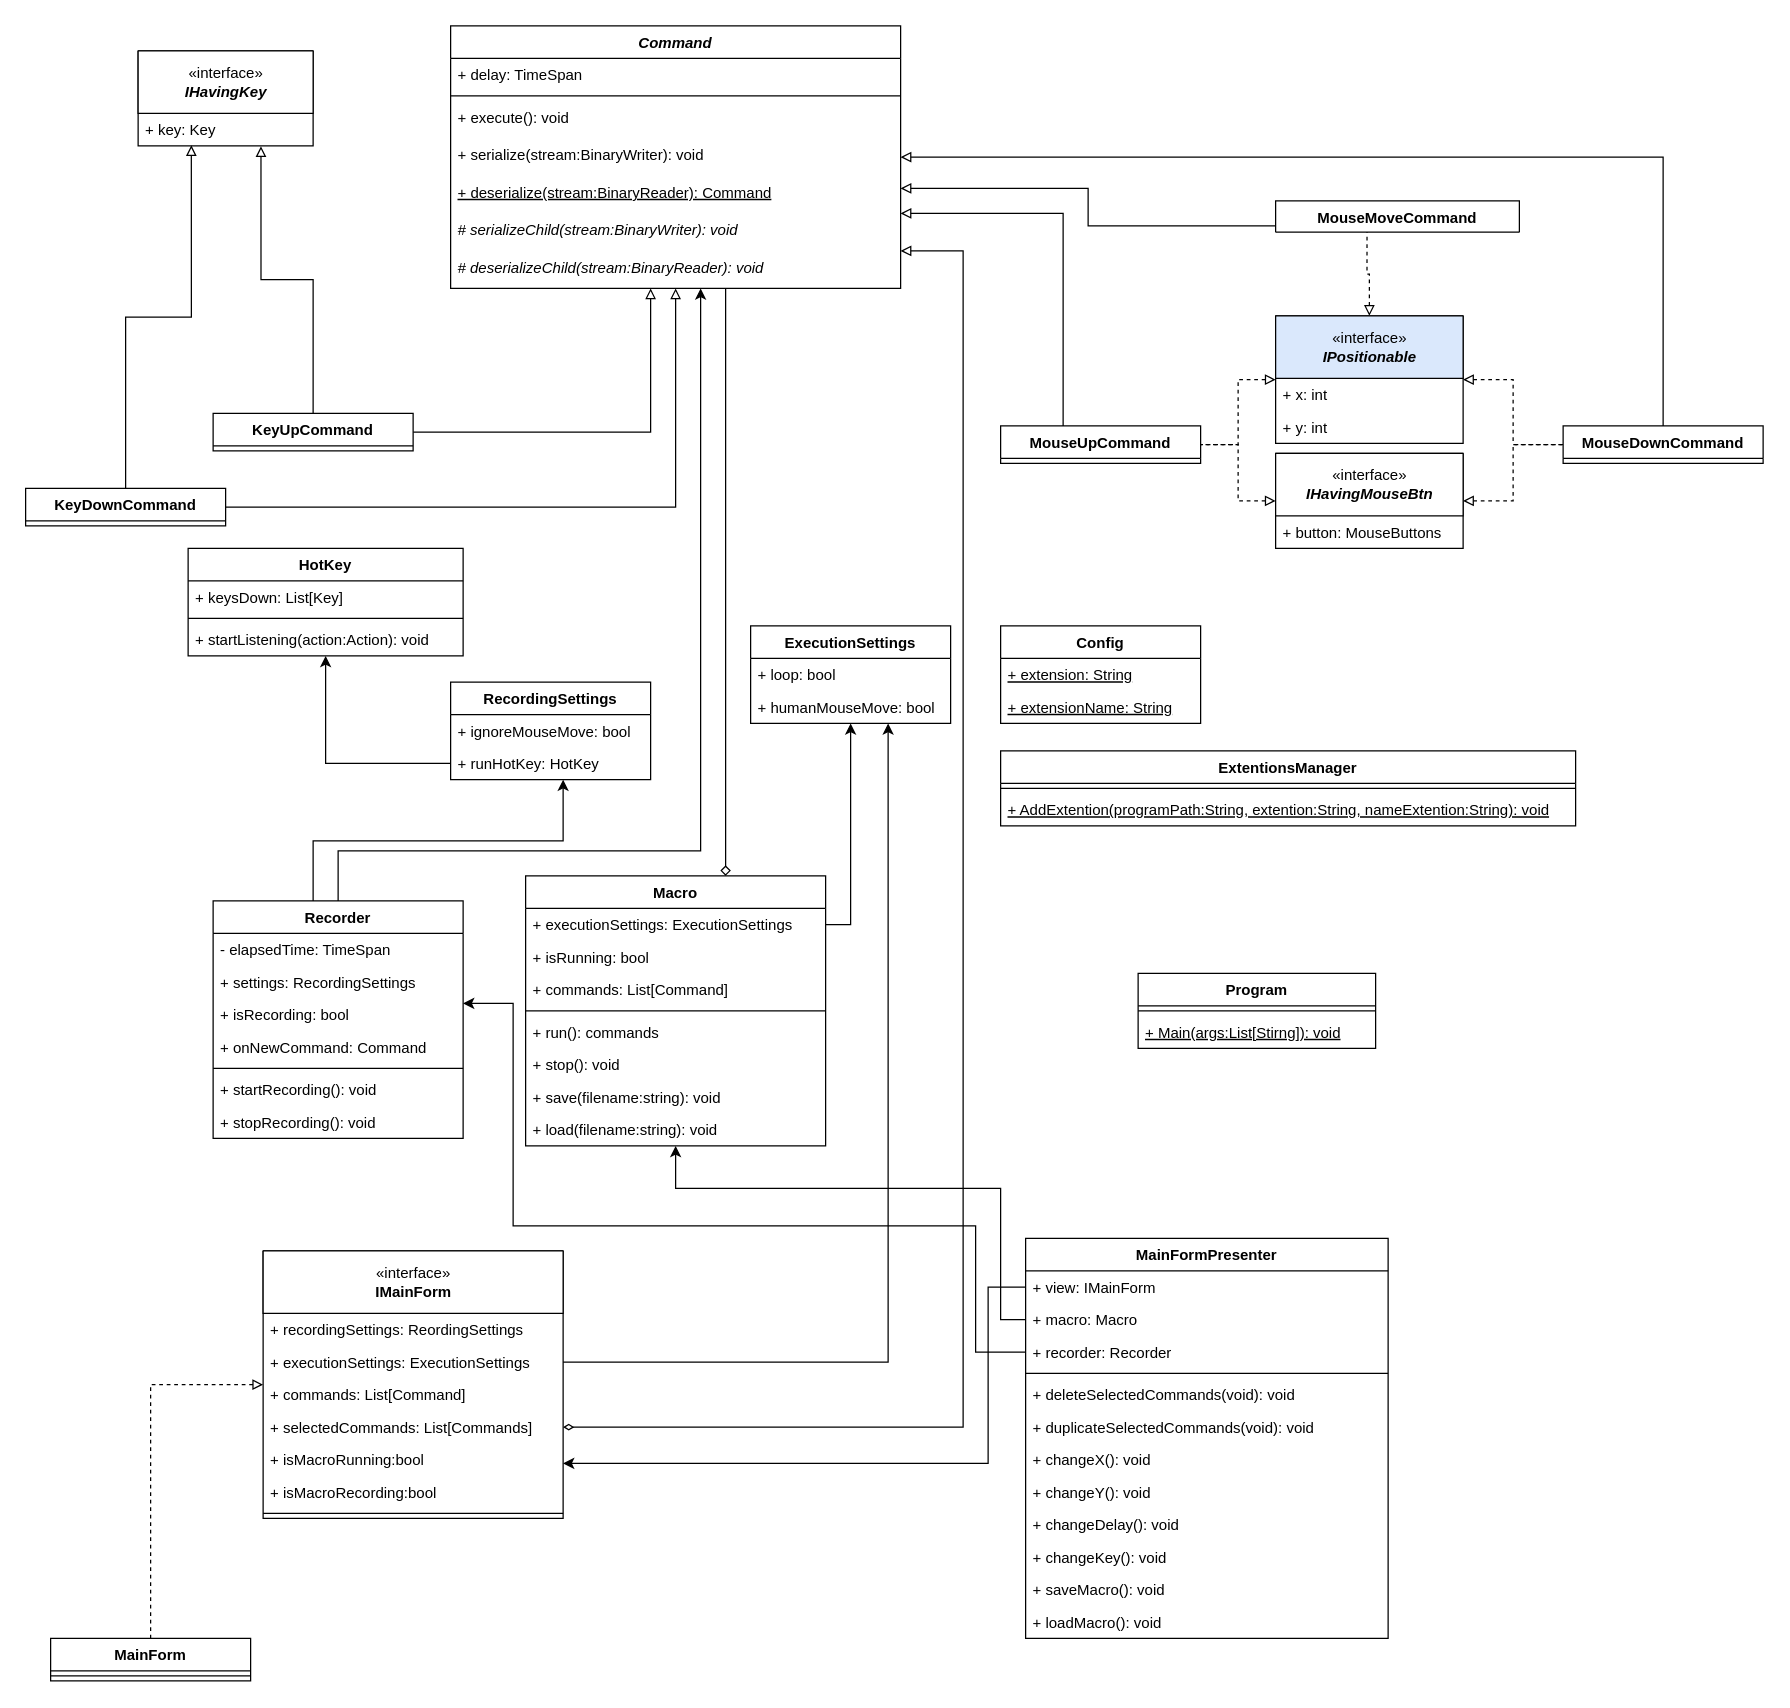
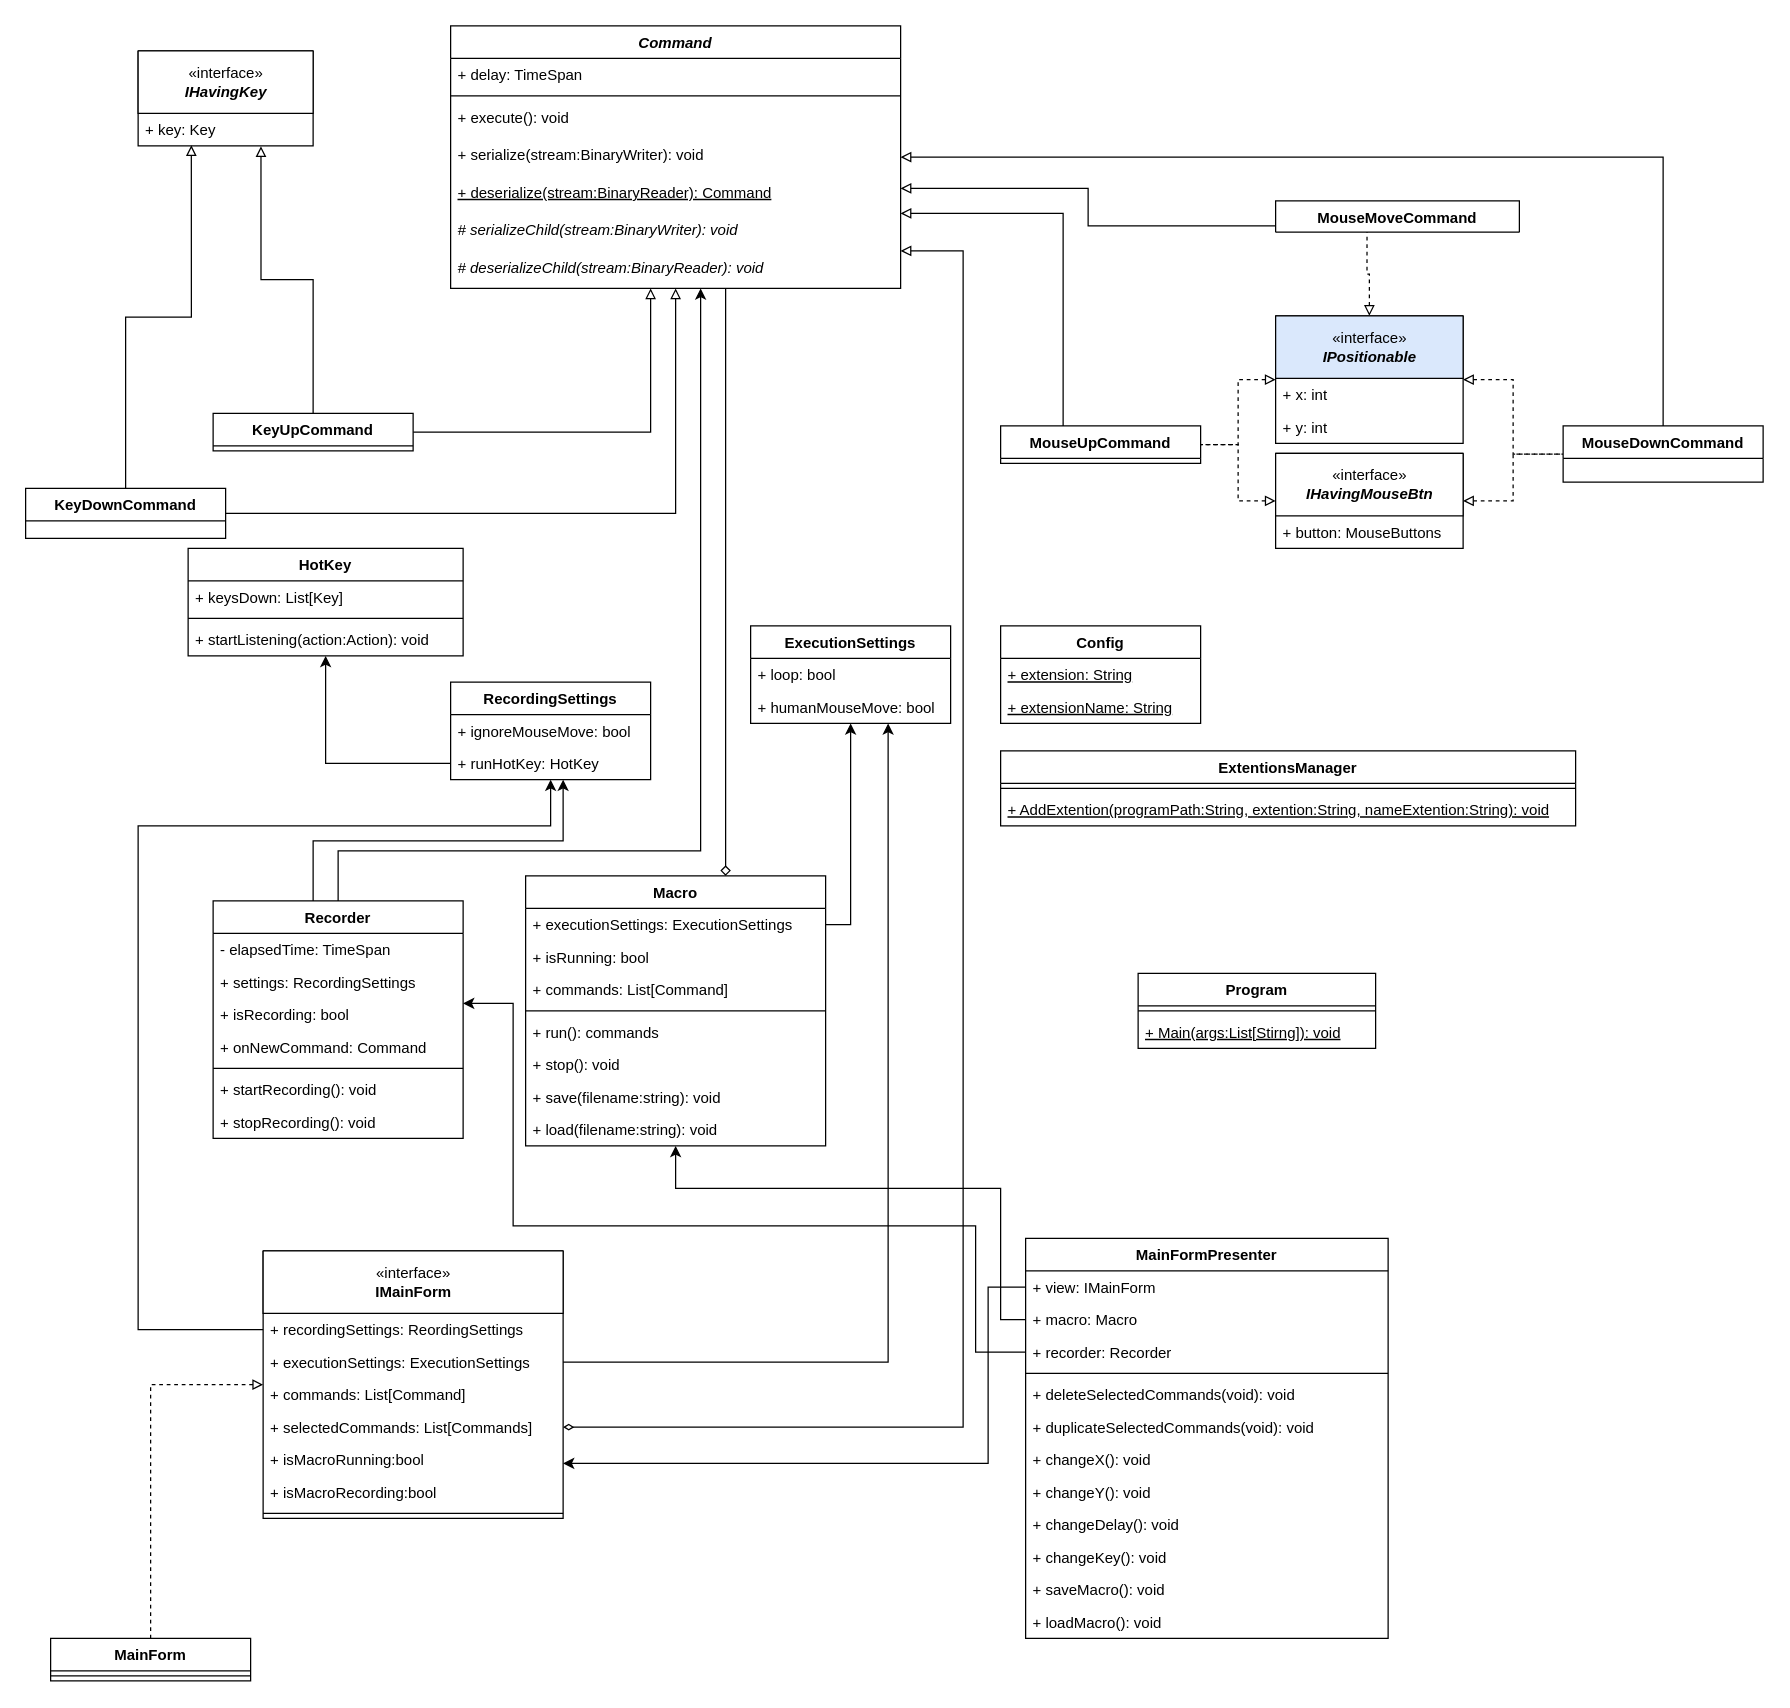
node "MouseDownCommand": size 200x38 -> 200x56
node "KeyDownCommand": size 200x38 -> 200x50
edge "+ recordingSettings: ReordingSettings" -> "RecordingSettings": added
